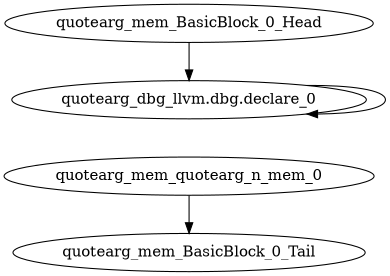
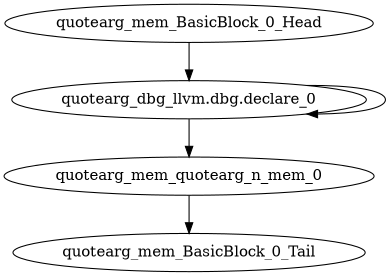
edge "quotearg_dbg_llvm.dbg.declare_0" -> "quotearg_mem_quotearg_n_mem_0": added
